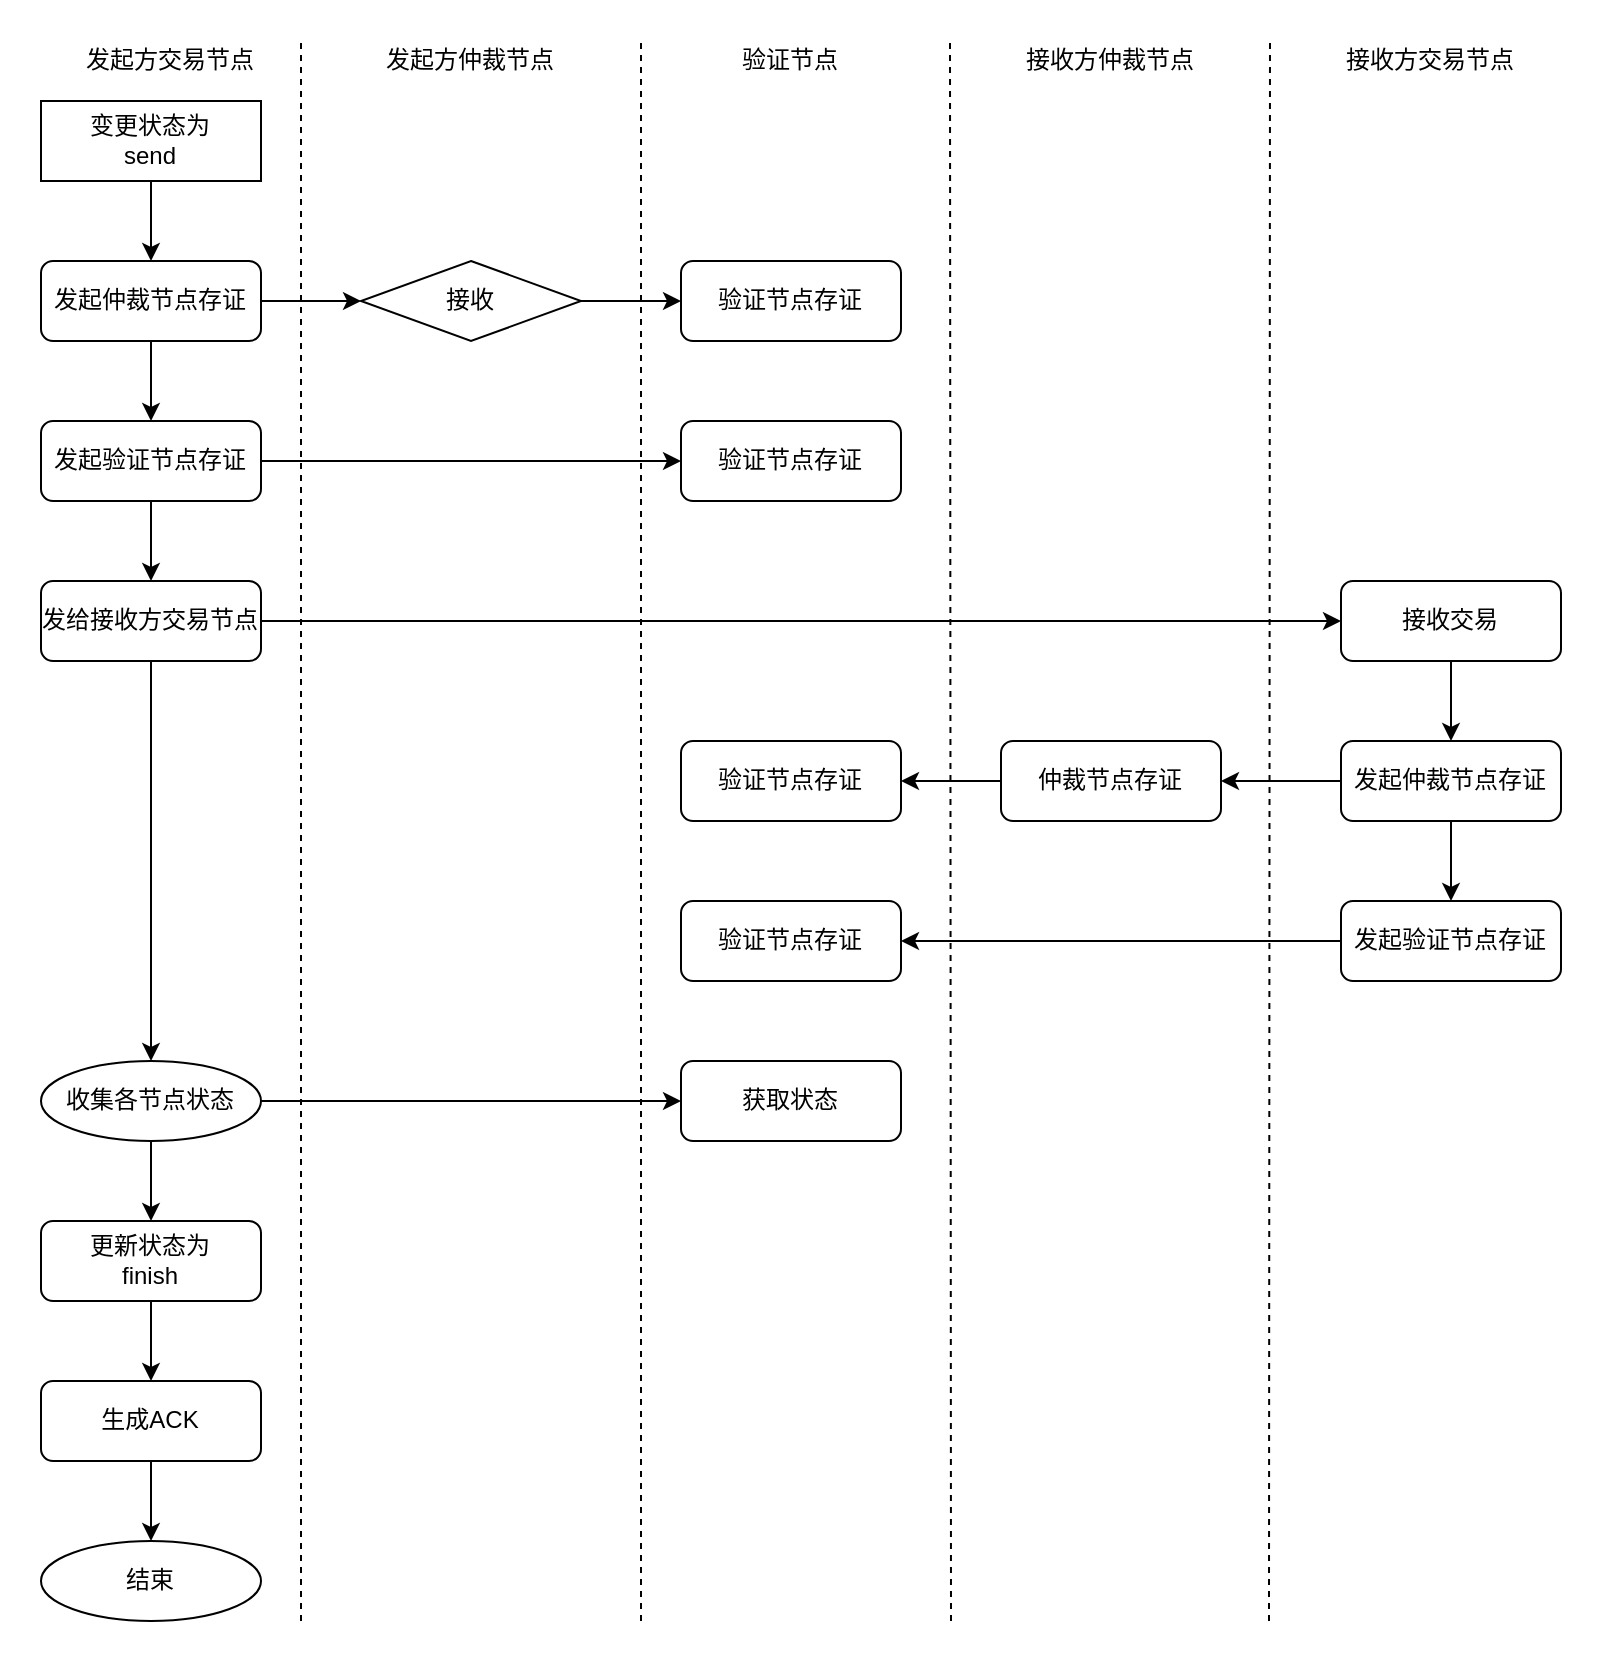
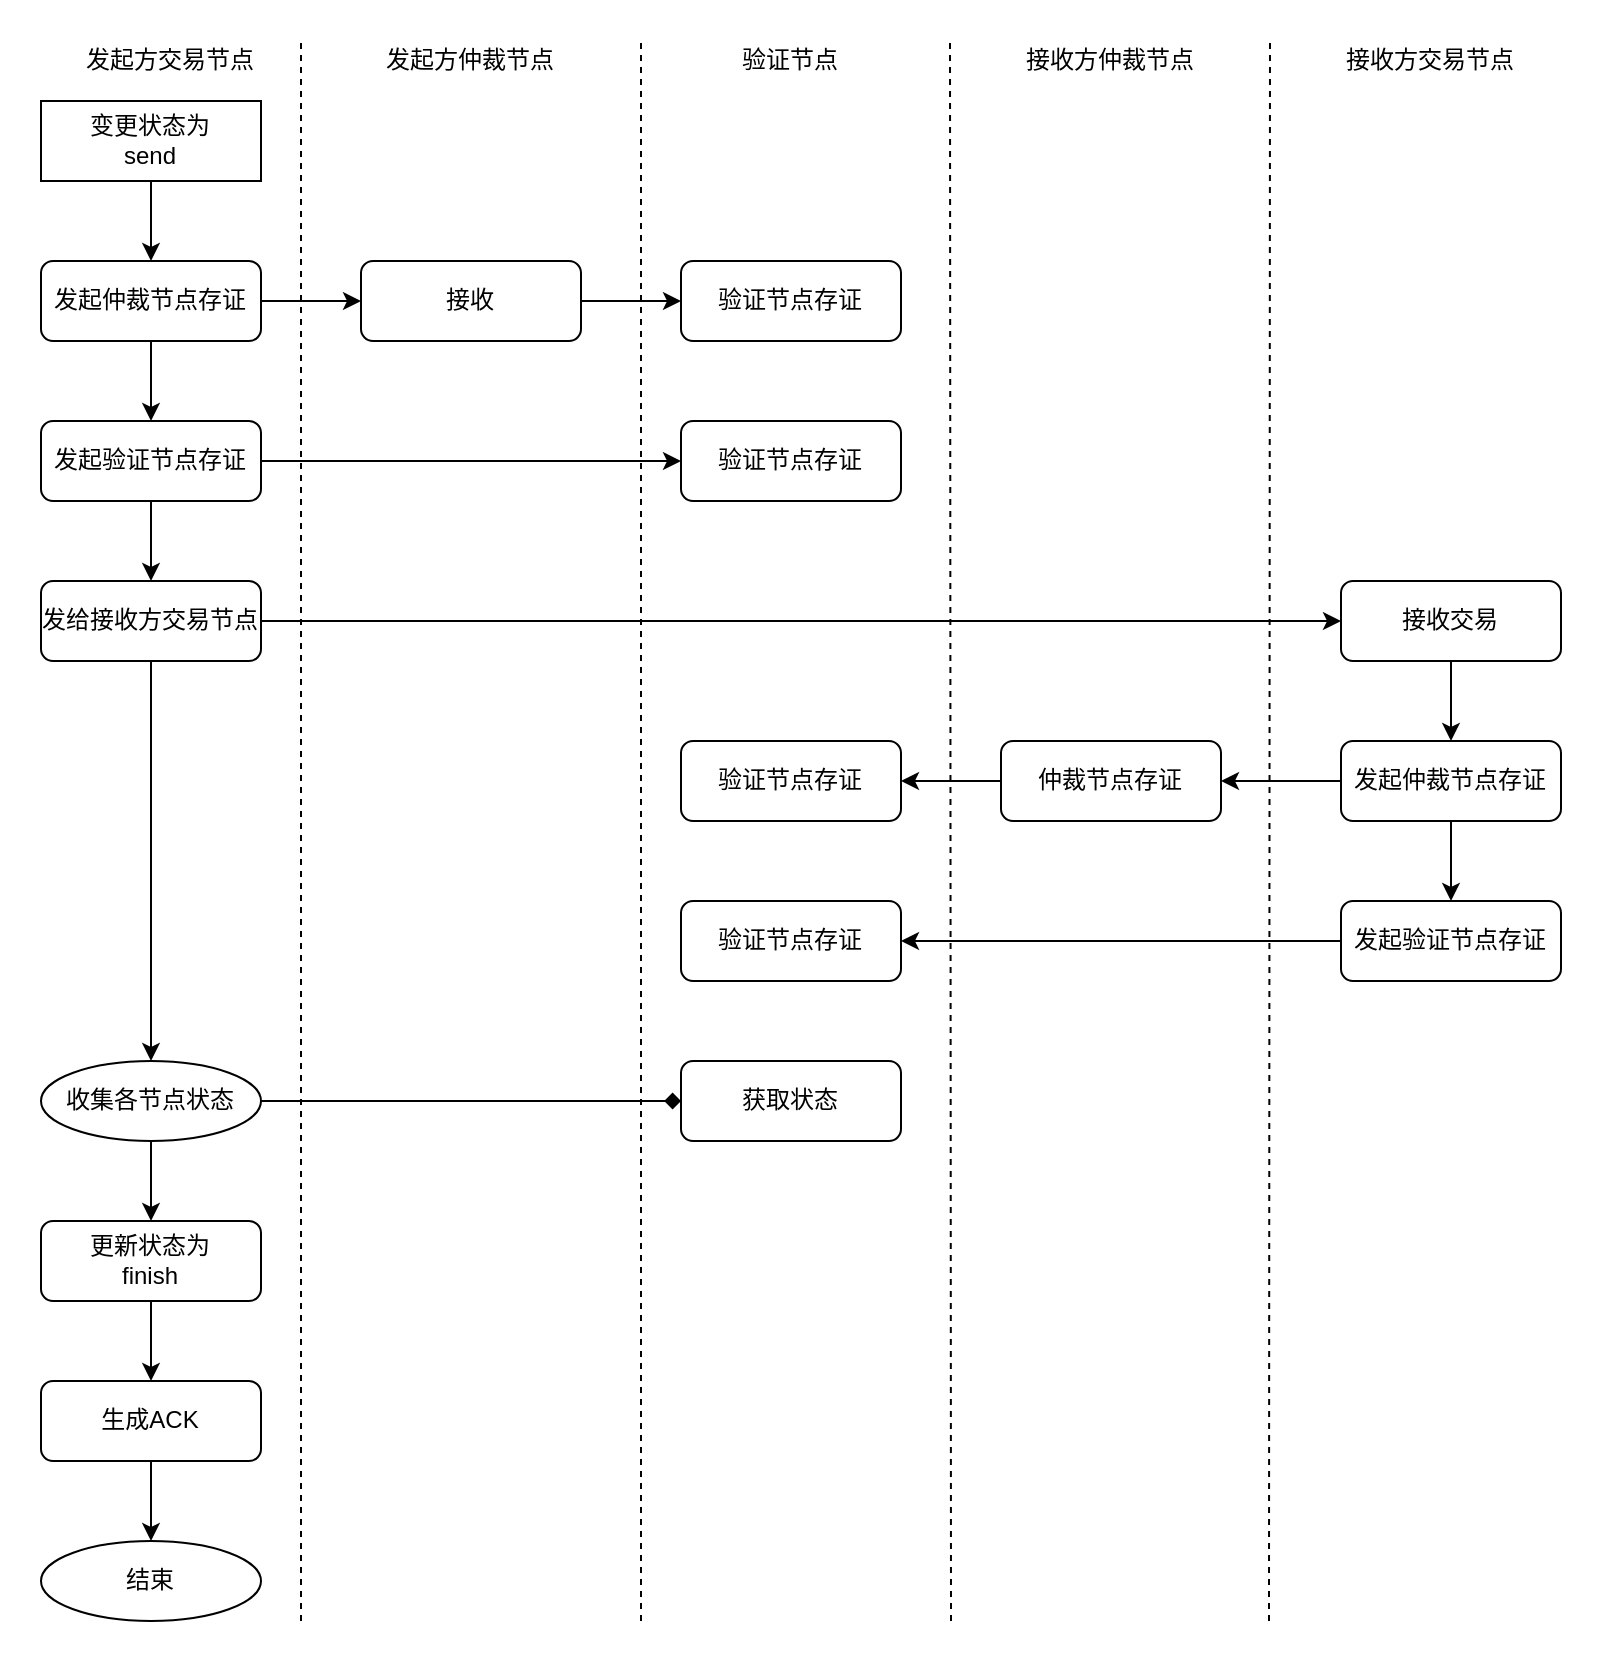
node "接收": shape diamond -> rounded rectangle
edge "收集各节点状态" -> "获取状态": arrowhead classic -> diamond
